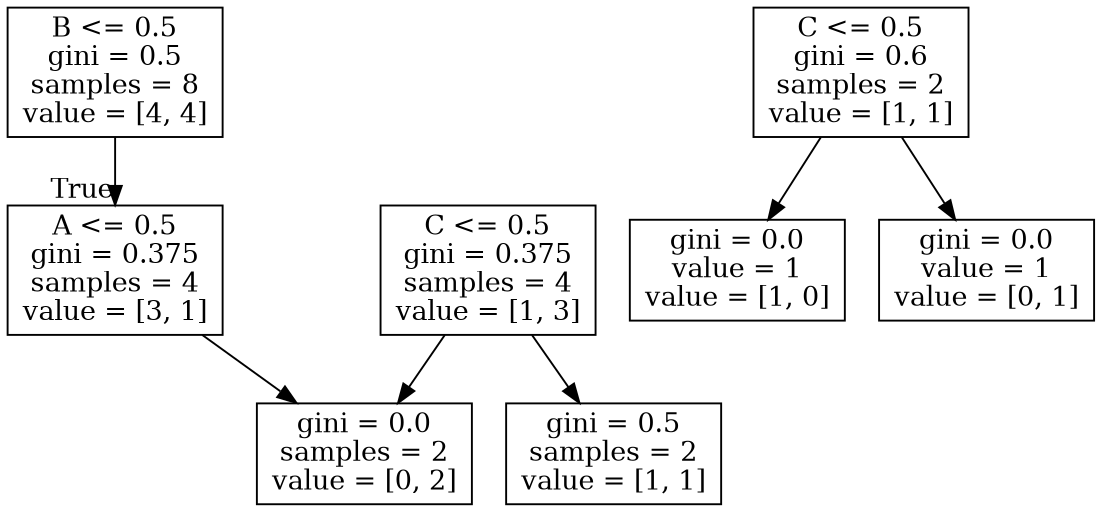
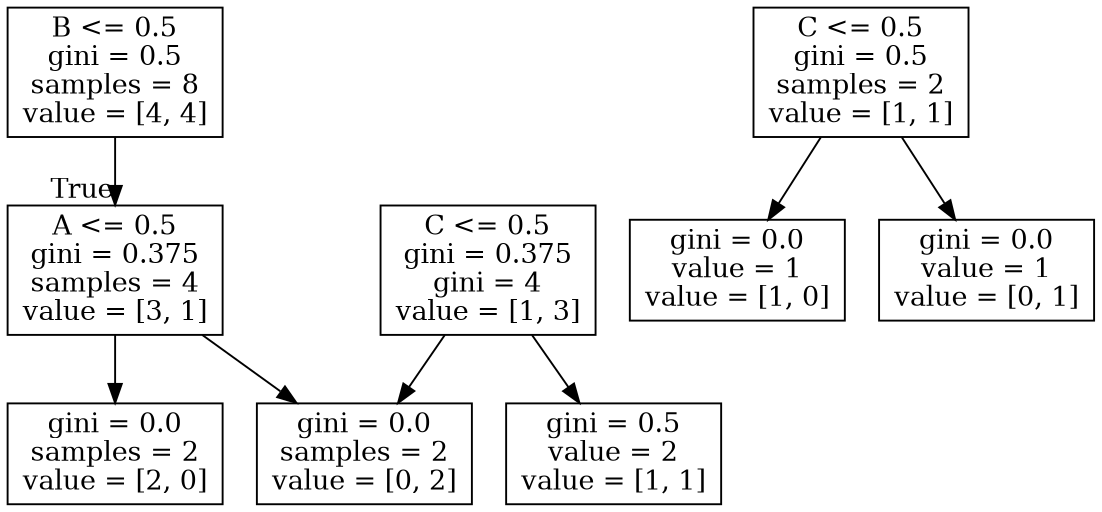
node "C <= 0.5 gini = 0.6 samples = 2 value = [1, 1]": label "C <= 0.5 gini = 0.6 samples = 2 value = [1, 1]" -> "C <= 0.5 gini = 0.5 samples = 2 value = [1, 1]"
node "C <= 0.5 gini = 0.375 samples = 4 value = [1, 3]": label "C <= 0.5 gini = 0.375 samples = 4 value = [1, 3]" -> "C <= 0.5 gini = 0.375 gini = 4 value = [1, 3]"
node "gini = 0.0 samples = 2 value = [2, 0]": added
node "gini = 0.5 samples = 2 value = [1, 1]": label "gini = 0.5 samples = 2 value = [1, 1]" -> "gini = 0.5 value = 2 value = [1, 1]"
